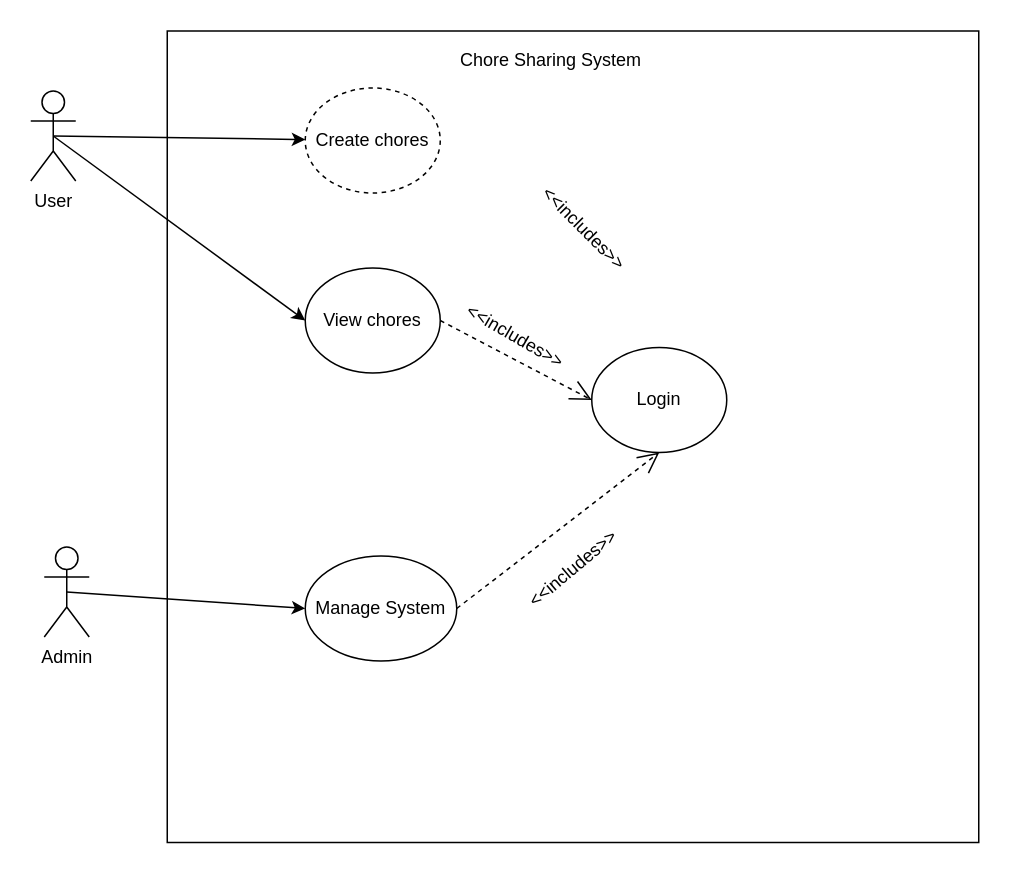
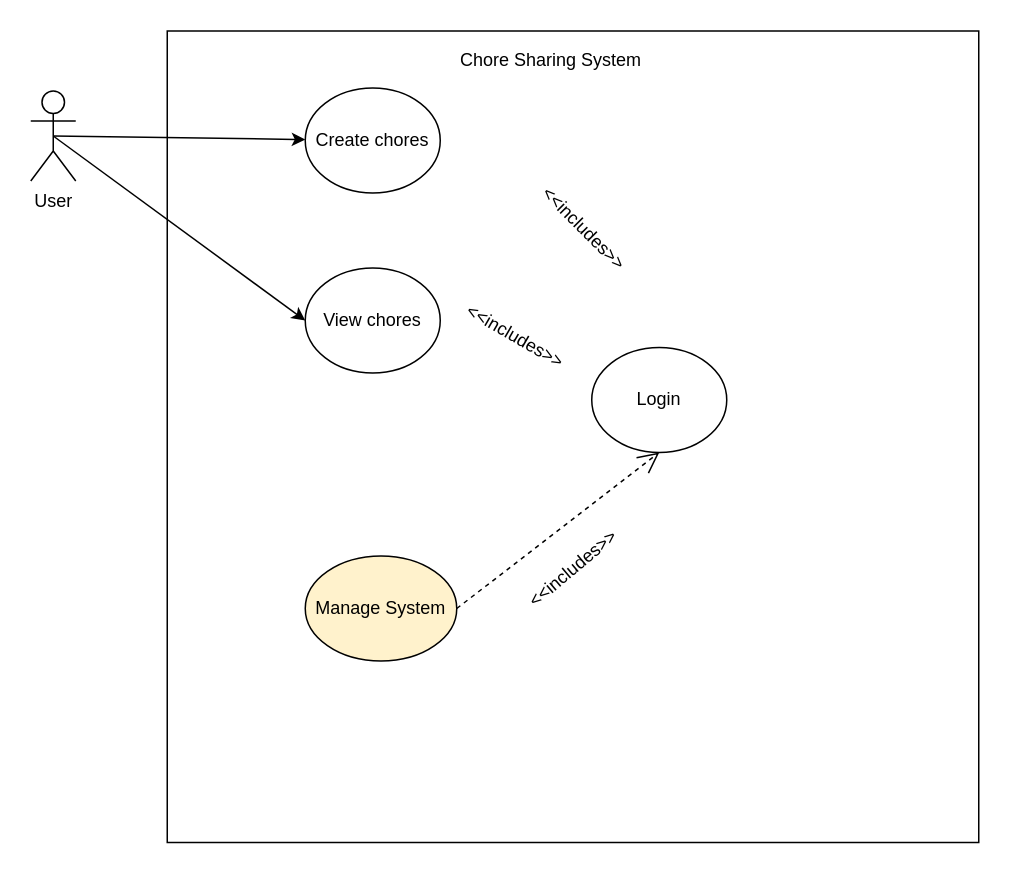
node "Create chores": style dashed -> solid
edge "View chores" -> "Login": removed
node "Admin": removed
edge "Admin" -> "Manage System": removed
node "Manage System": fillcolor #ffffff -> #fff2cc
